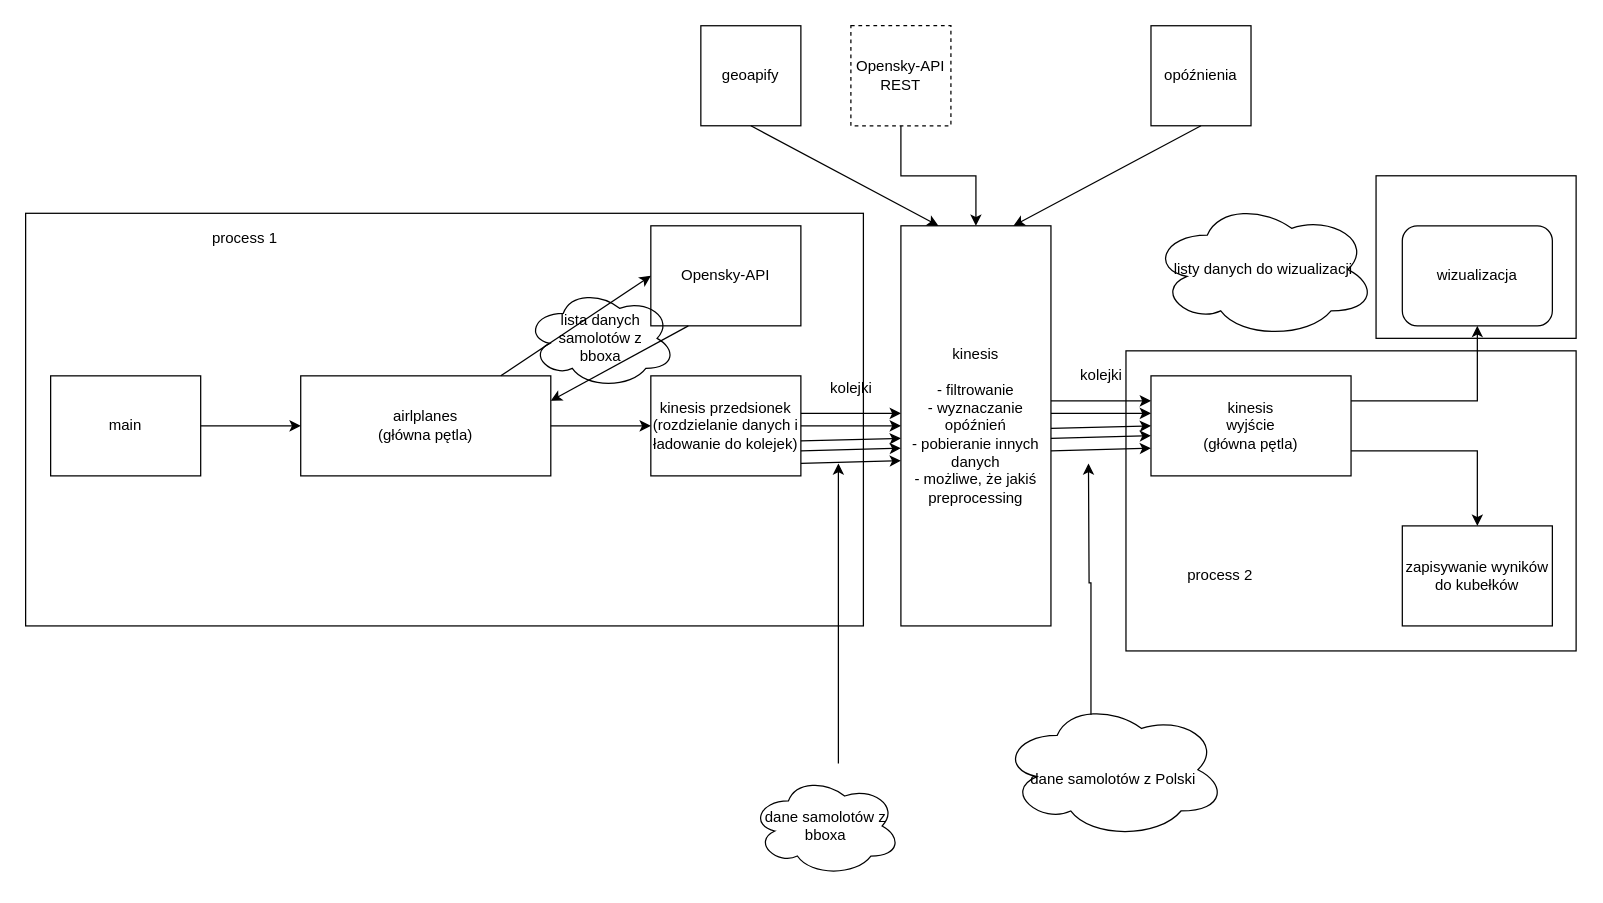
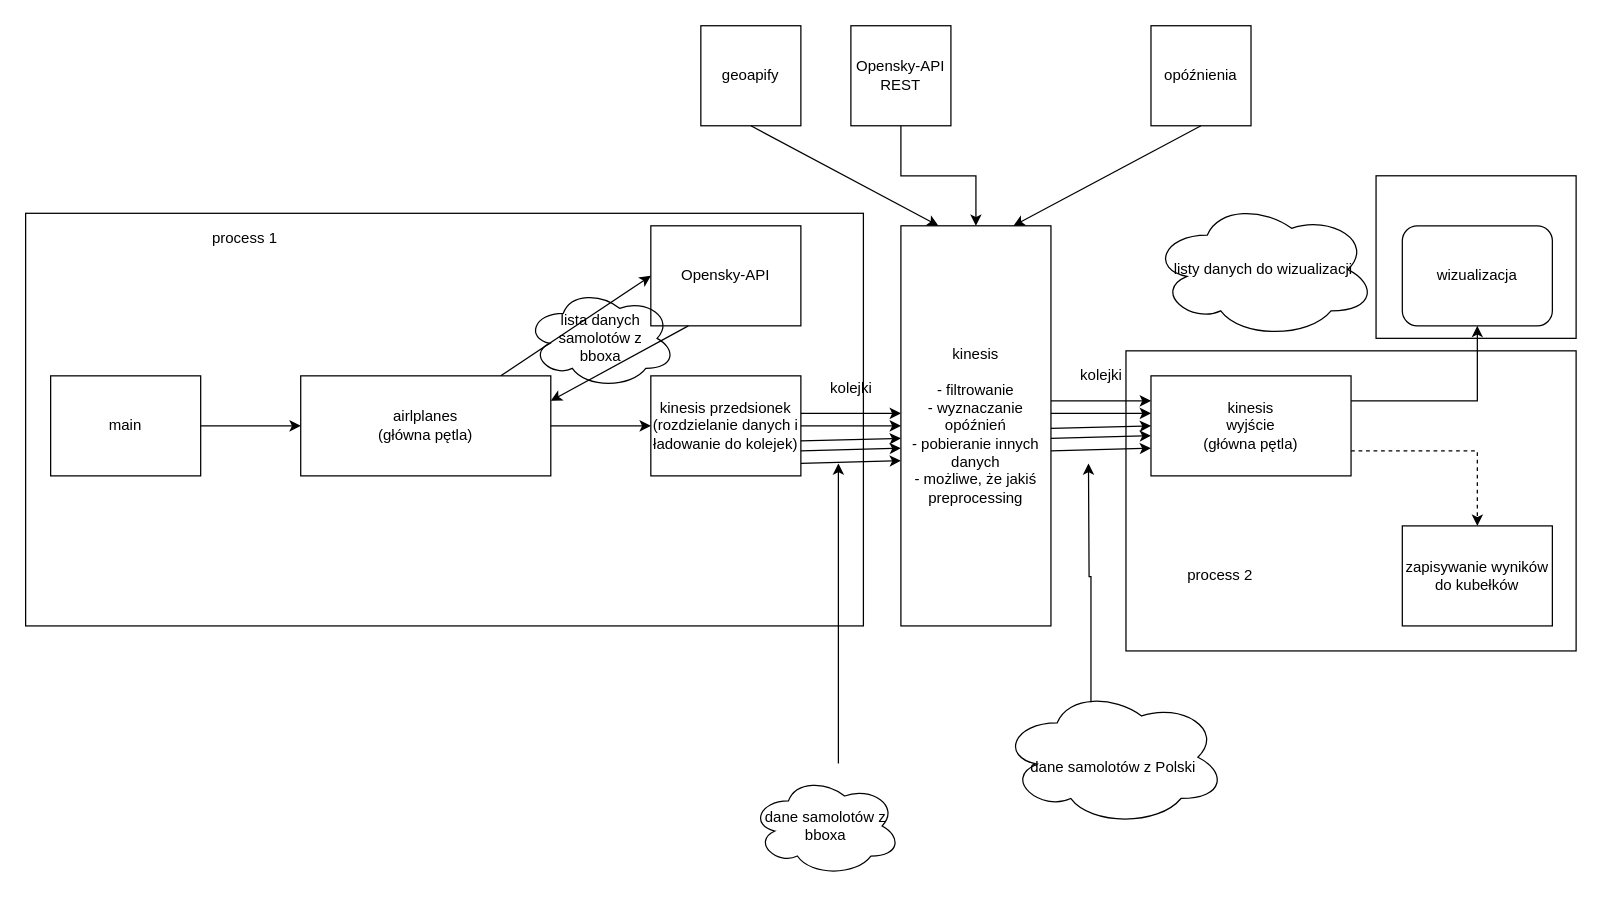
node "Opensky-API REST": style dashed -> solid
edge "kinesis wyjście (główna pętla)" -> "zapisywanie wyników do kubełków": style solid -> dashed
node "dane samolotów z Polski": moved (1113, 769) -> (1113, 757)
